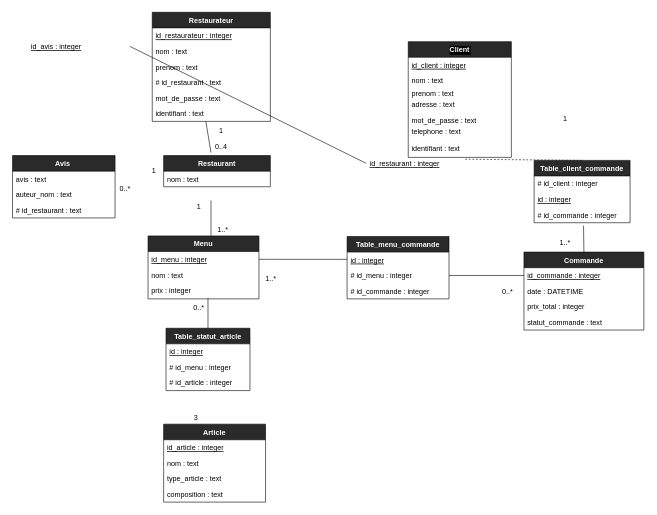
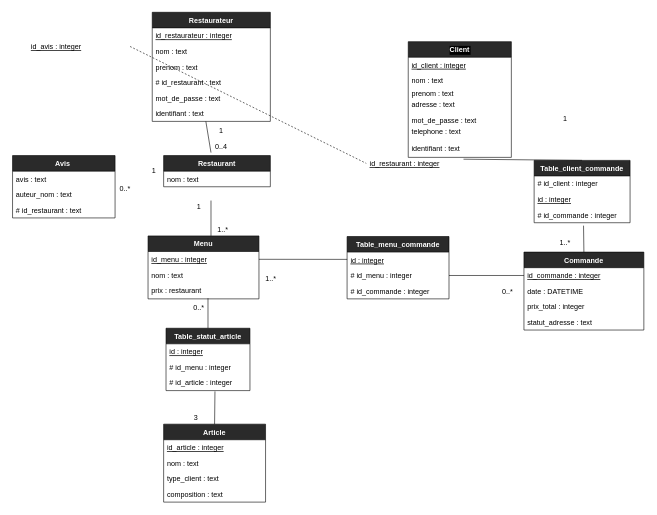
edge "id_avis : integer" -- "id_restaurant : integer": style solid -> dashed
edge "telephone : text identifiant : text" -- "Table_client_commande": style dashed -> solid
node "prix : integer": label "prix : integer" -> "prix : restaurant"
node "statut_commande : text": label "statut_commande : text" -> "statut_adresse : text"
edge "# id_article : integer" -- "Article": added
node "type_article : text": label "type_article : text" -> "type_client : text"
